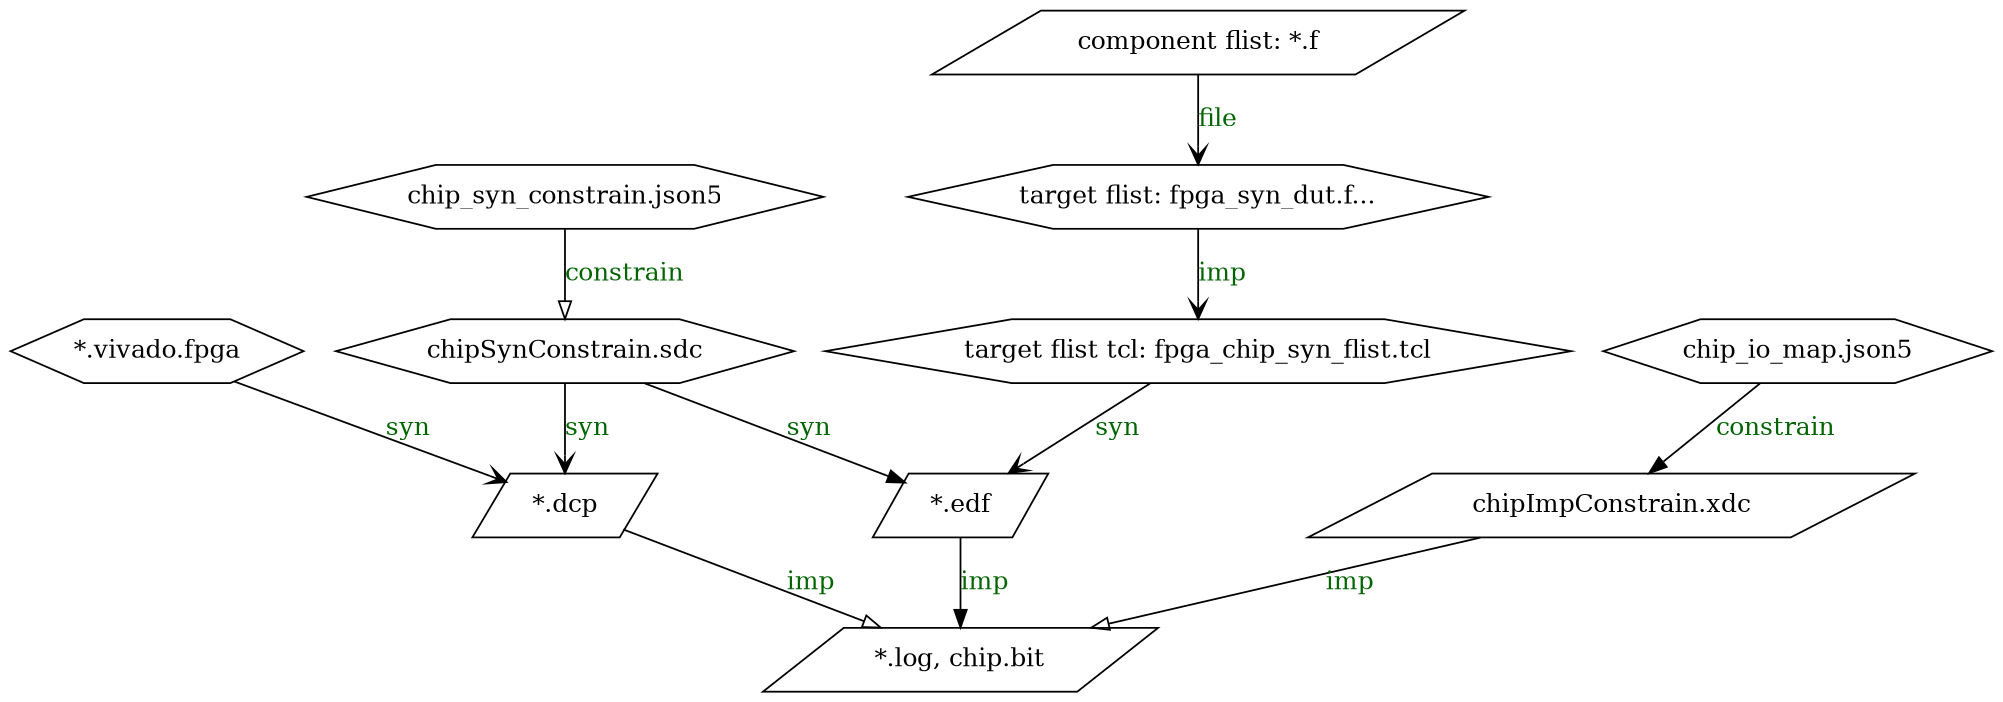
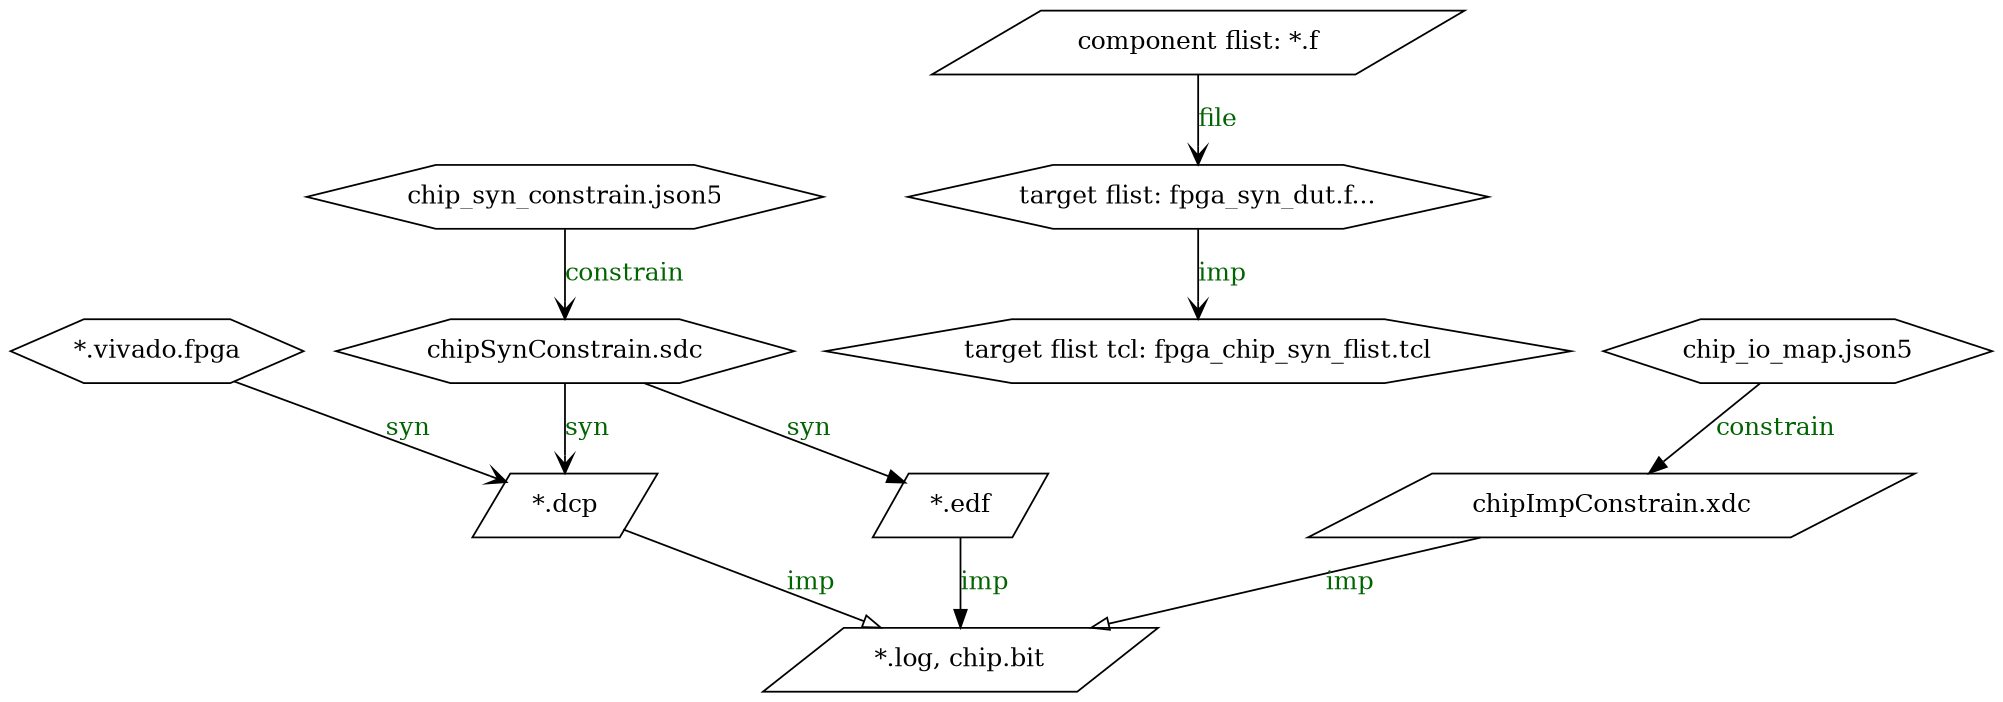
edge "chip_syn_constrain.json5" -> "chipSynConstrain.sdc": arrowhead onormal -> vee
edge "target flist tcl: fpga_chip_syn_flist.tcl" -> "*.edf": removed, label "syn"
